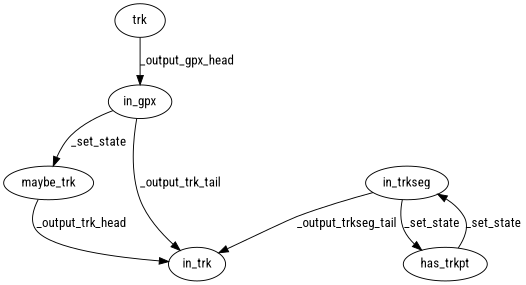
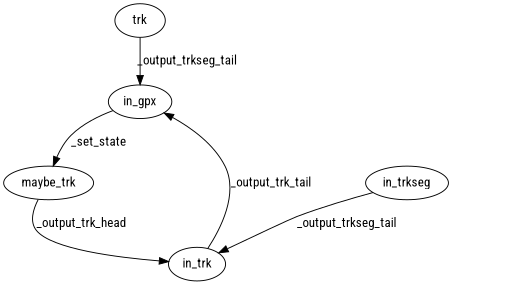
edge "trk" -> "in_gpx": label "_output_gpx_head" -> "_output_trkseg_tail"
edge "in_gpx" -> "in_trk": reversed
node "has_trkpt": removed
